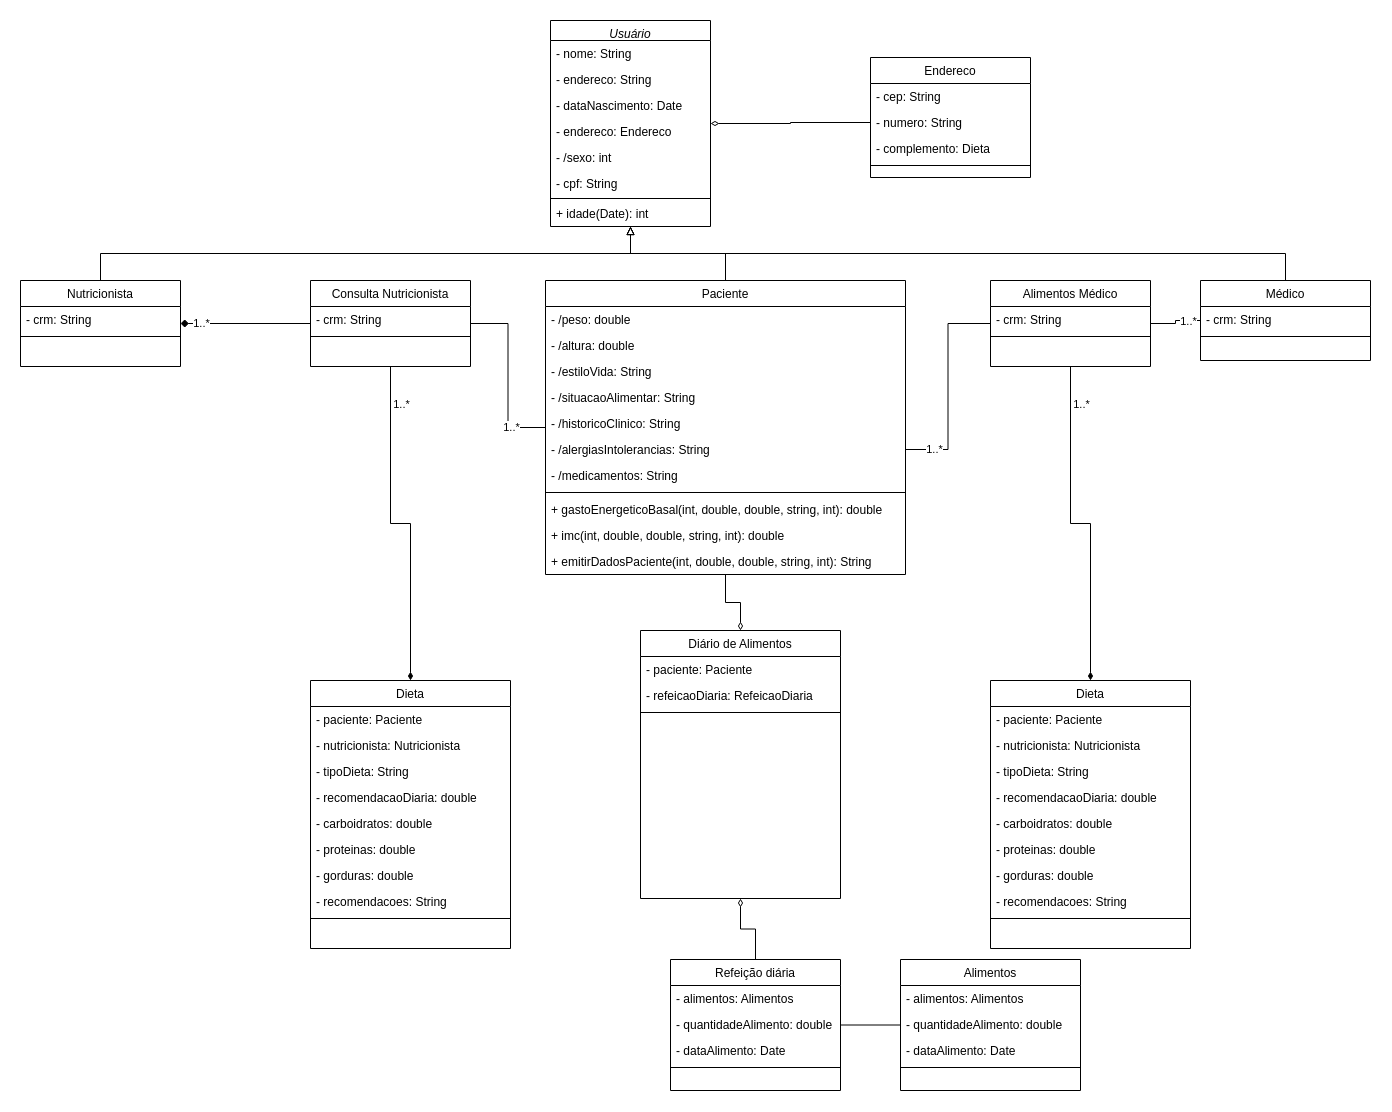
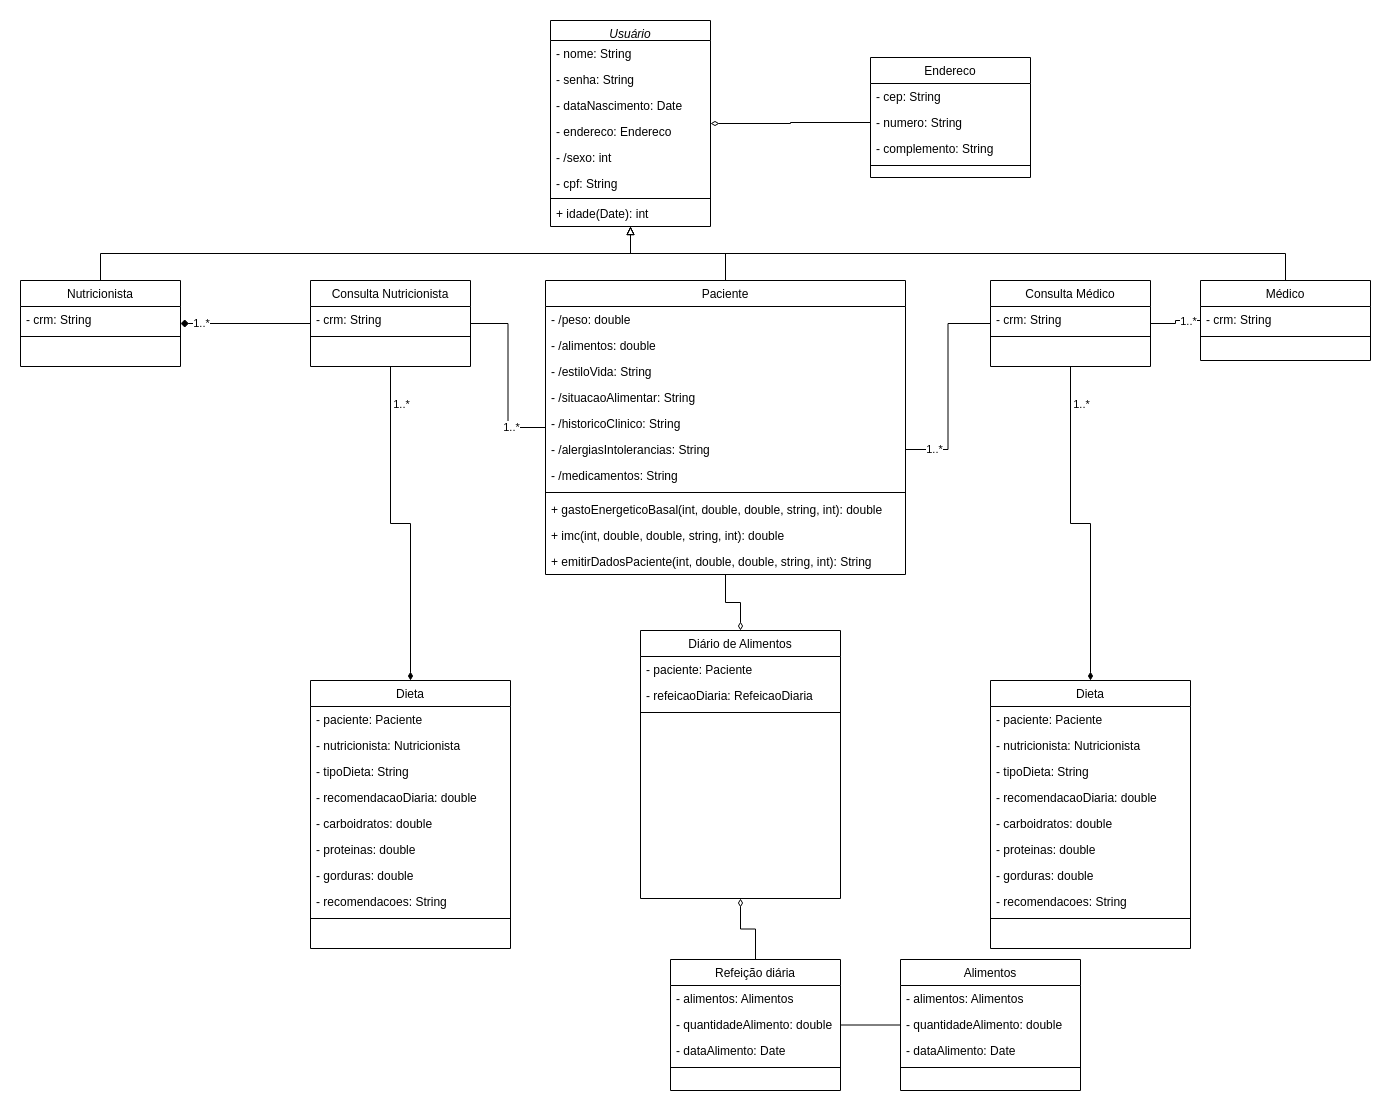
node "- endereco: String": label "- endereco: String" -> "- senha: String"
node "- complemento: Dieta": label "- complemento: Dieta" -> "- complemento: String"
node "Alimentos Médico": label "Alimentos Médico" -> "Consulta Médico"
node "- /altura: double": label "- /altura: double" -> "- /alimentos: double"
